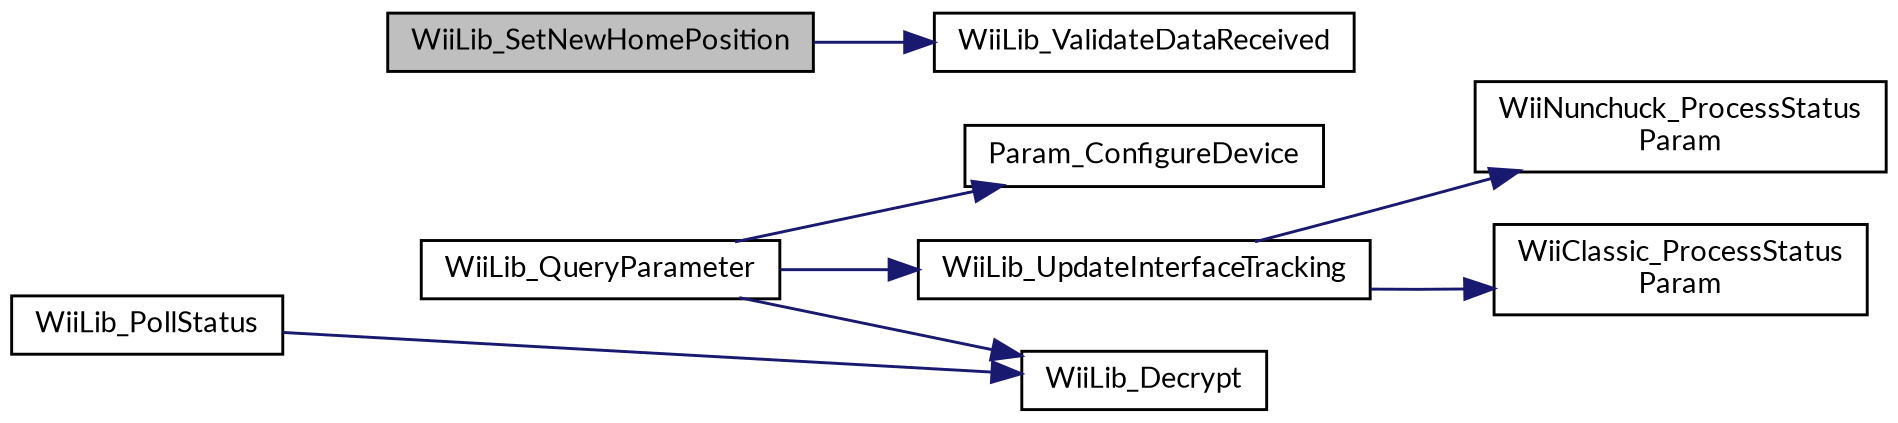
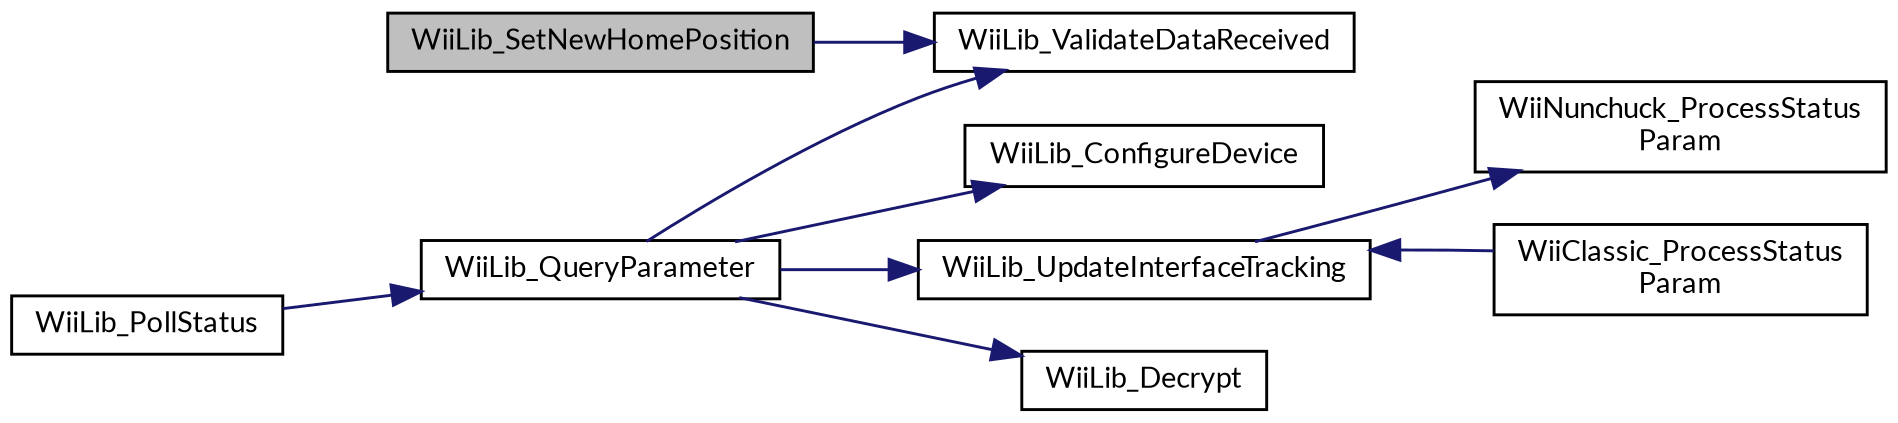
edge "WiiLib_QueryParameter" -> "WiiLib_ValidateDataReceived": added
node "Param_ConfigureDevice": label "Param_ConfigureDevice" -> "WiiLib_ConfigureDevice"
edge "WiiLib_UpdateInterfaceTracking" -> "WiiClassic_ProcessStatus Param": reversed
edge "WiiLib_PollStatus" -> "WiiLib_Decrypt": now "WiiLib_PollStatus" -> "WiiLib_QueryParameter"
